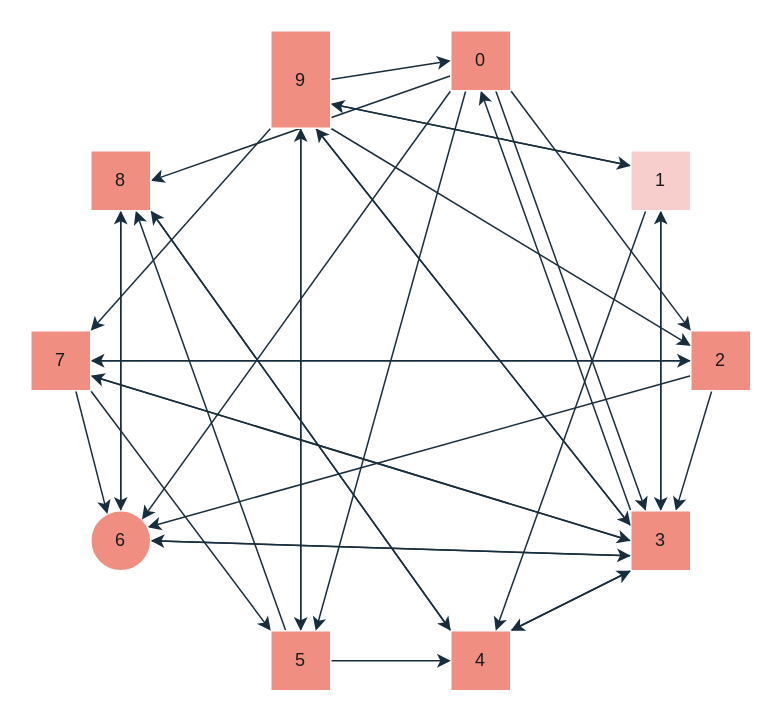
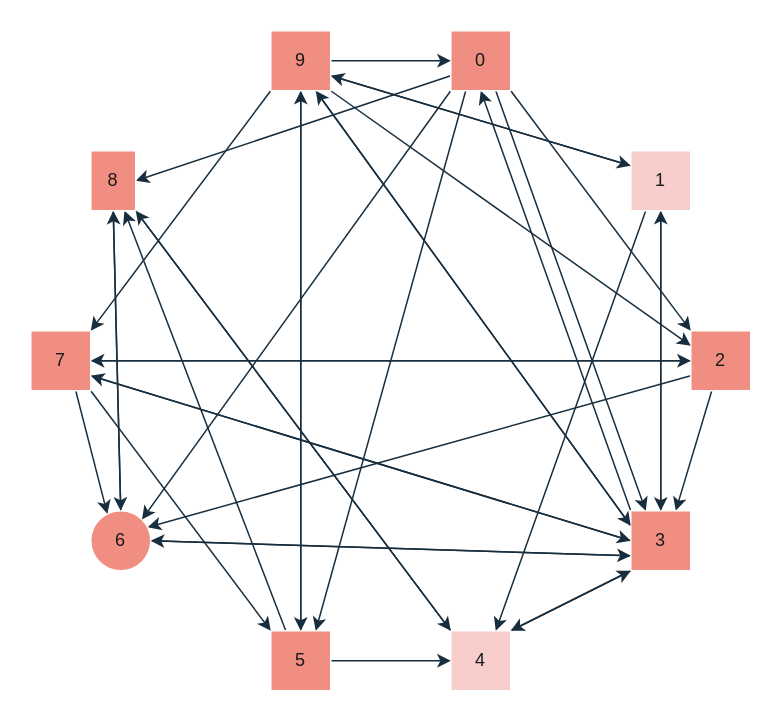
node "9": size 60x98 -> 60x60
node "8": size 60x60 -> 45x60
node "4": fillcolor #f08e81 -> #f8cecc
